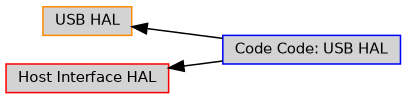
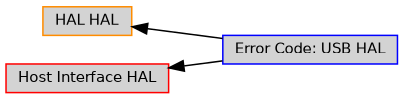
node "USB HAL": label "USB HAL" -> "HAL HAL"
node "Code Code: USB HAL": label "Code Code: USB HAL" -> "Error Code: USB HAL"
